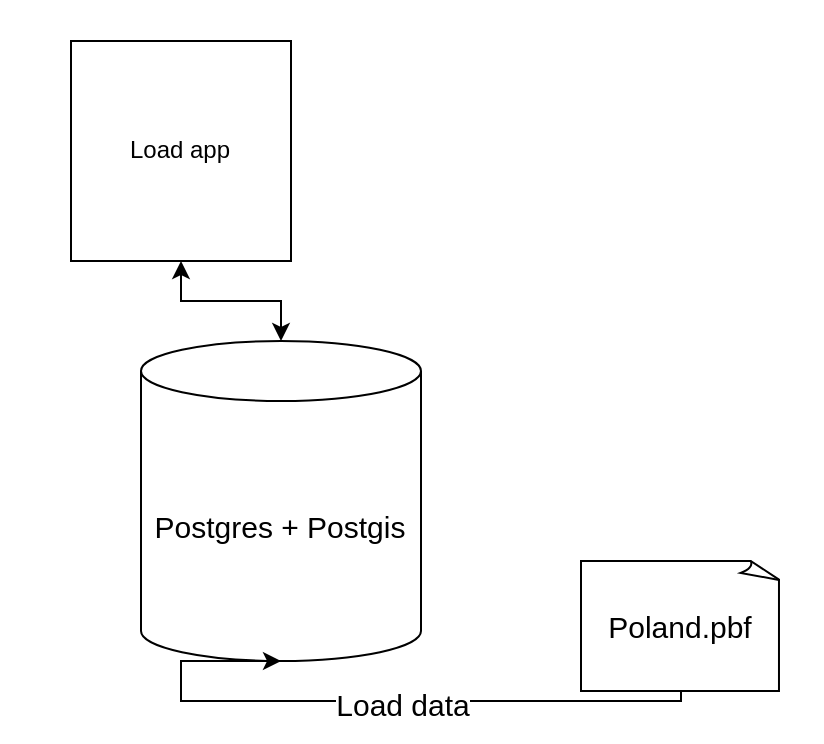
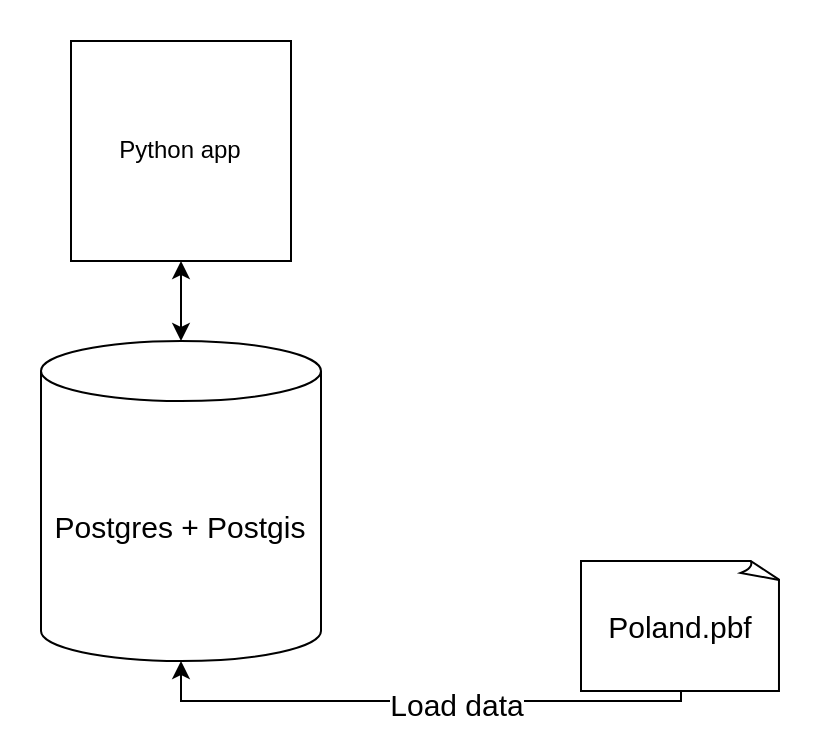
node "Load app": label "Load app" -> "Python app"
node "Postgres + Postgis": moved (281, 501) -> (181, 501)
